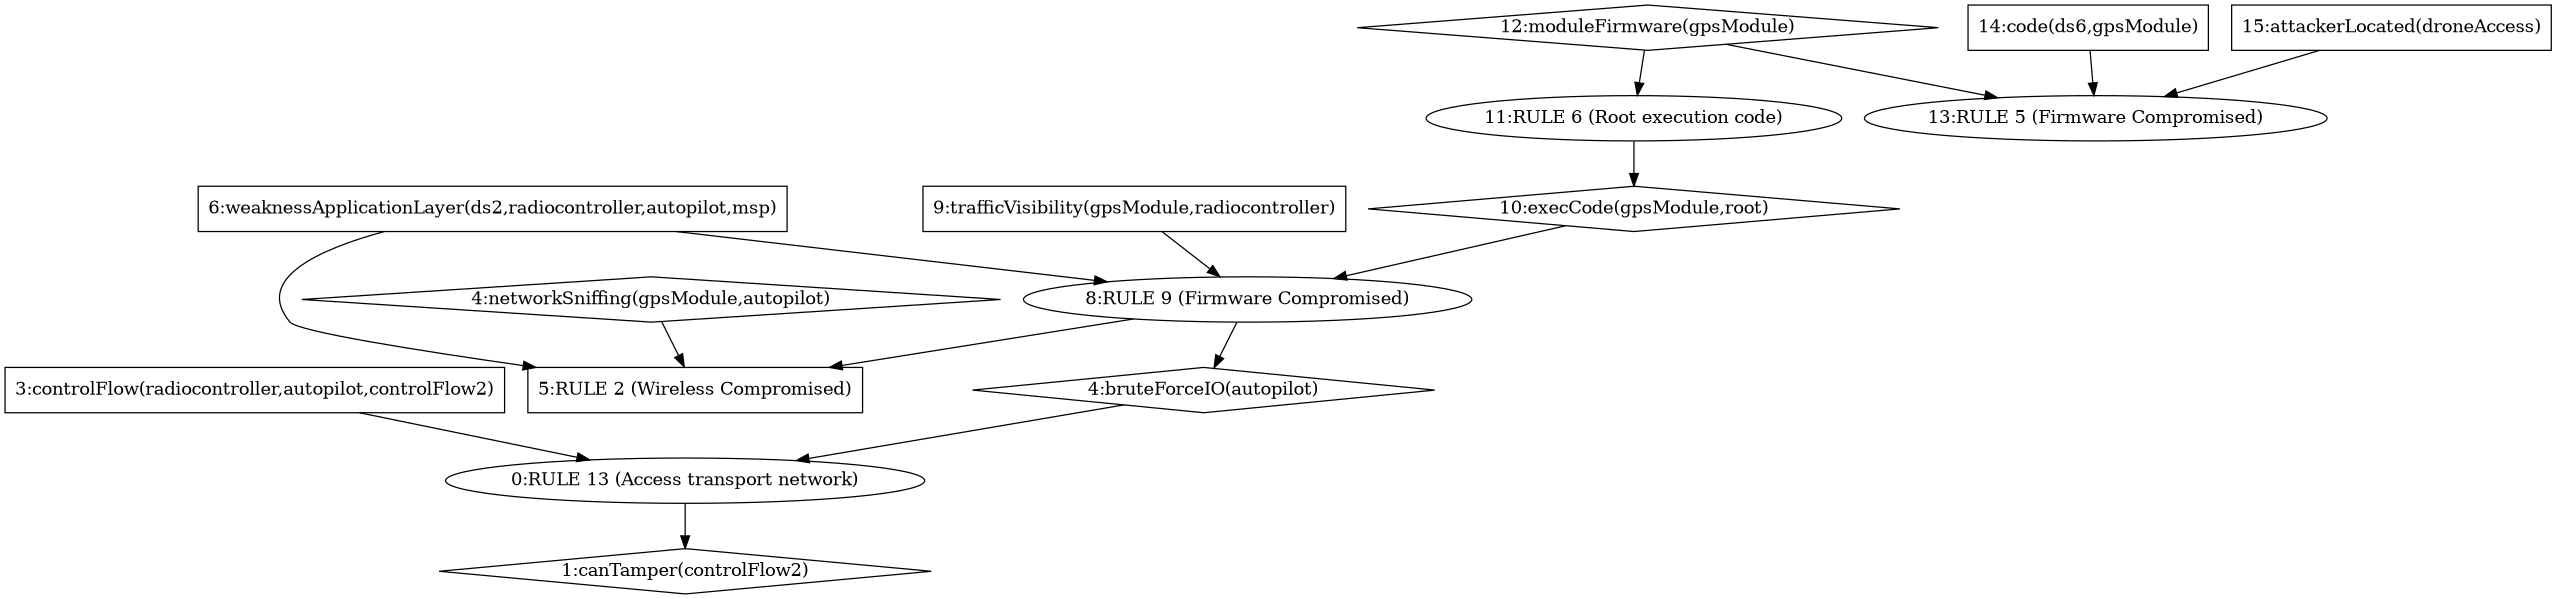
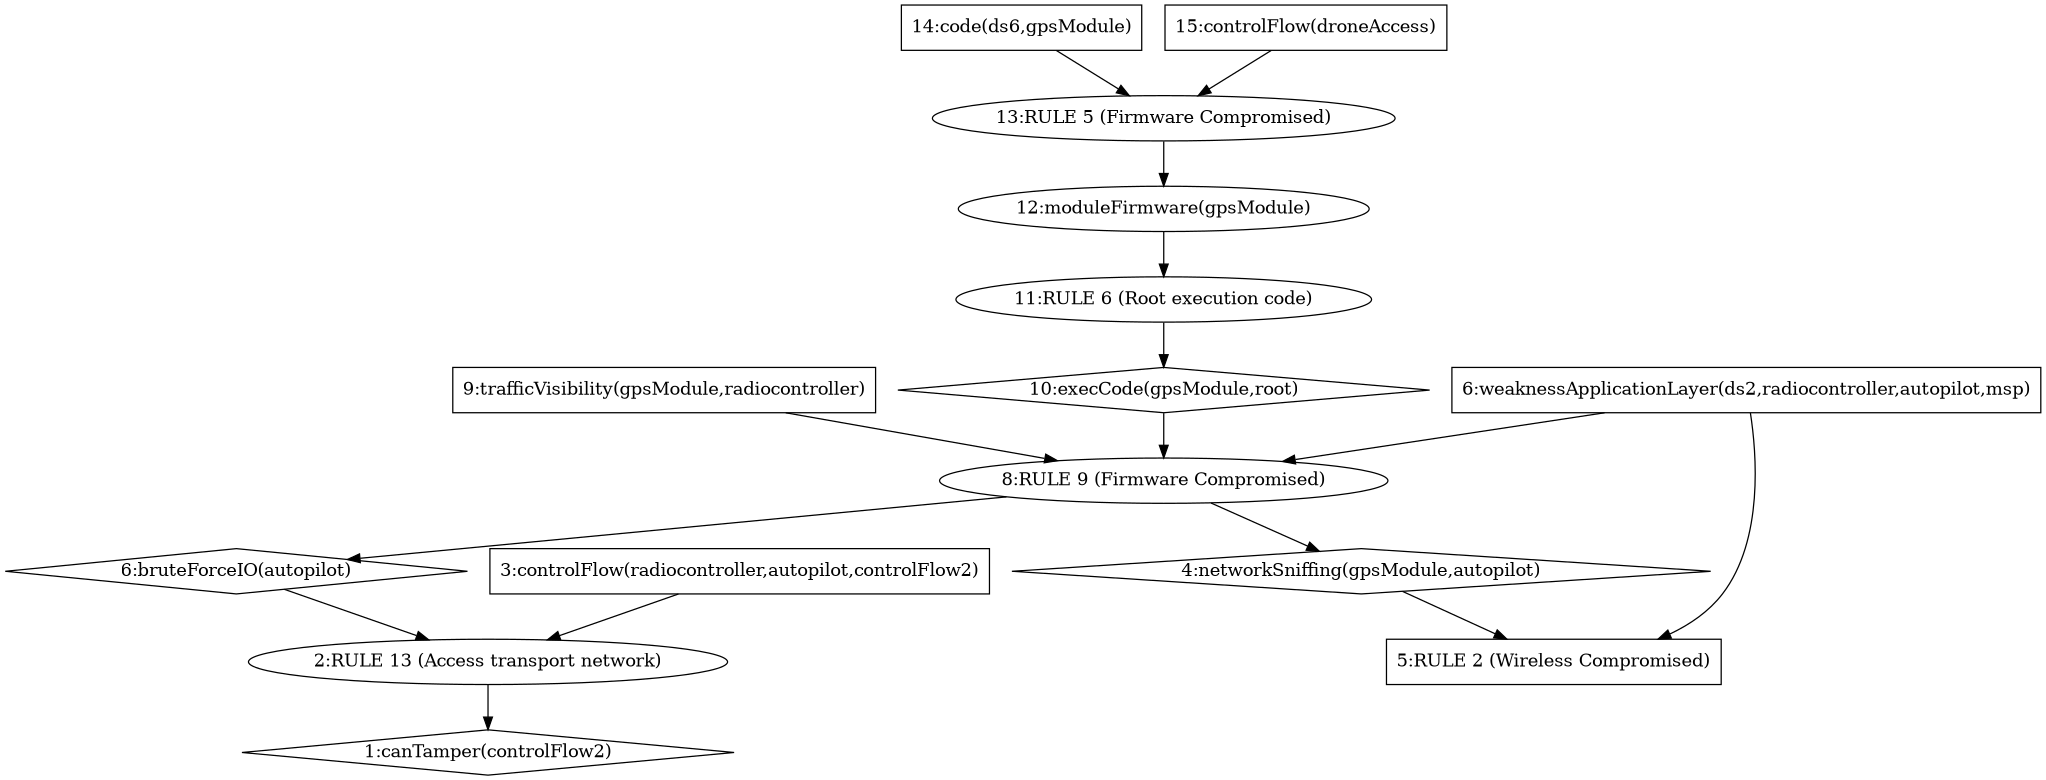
node "12:moduleFirmware(gpsModule)": shape diamond -> ellipse
node "15:attackerLocated(droneAccess)": label "15:attackerLocated(droneAccess)" -> "15:controlFlow(droneAccess)"
edge "12:moduleFirmware(gpsModule)" -> "13:RULE 5 (Firmware Compromised)": reversed
edge "8:RULE 9 (Firmware Compromised)" -> "5:RULE 2 (Wireless Compromised)": now "8:RULE 9 (Firmware Compromised)" -> "4:networkSniffing(gpsModule,autopilot)"
node "4:bruteForceIO(autopilot)": label "4:bruteForceIO(autopilot)" -> "6:bruteForceIO(autopilot)"
node "0:RULE 13 (Access transport network)": label "0:RULE 13 (Access transport network)" -> "2:RULE 13 (Access transport network)"
